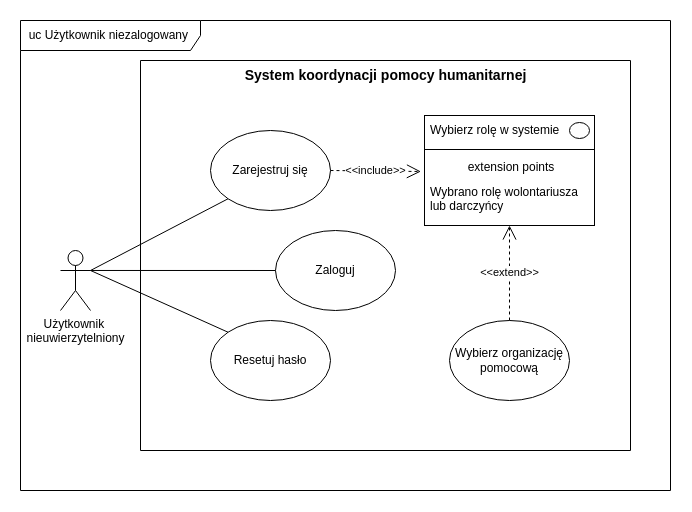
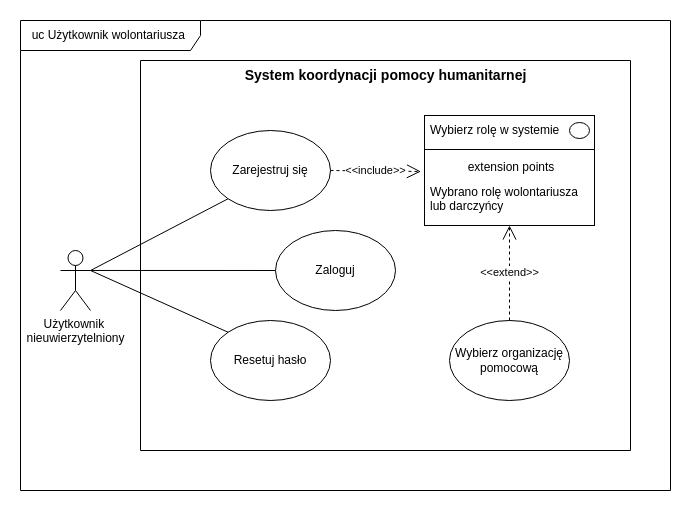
node "uc Użytkownik niezalogowany": label "uc Użytkownik niezalogowany" -> "uc Użytkownik wolontariusza"
